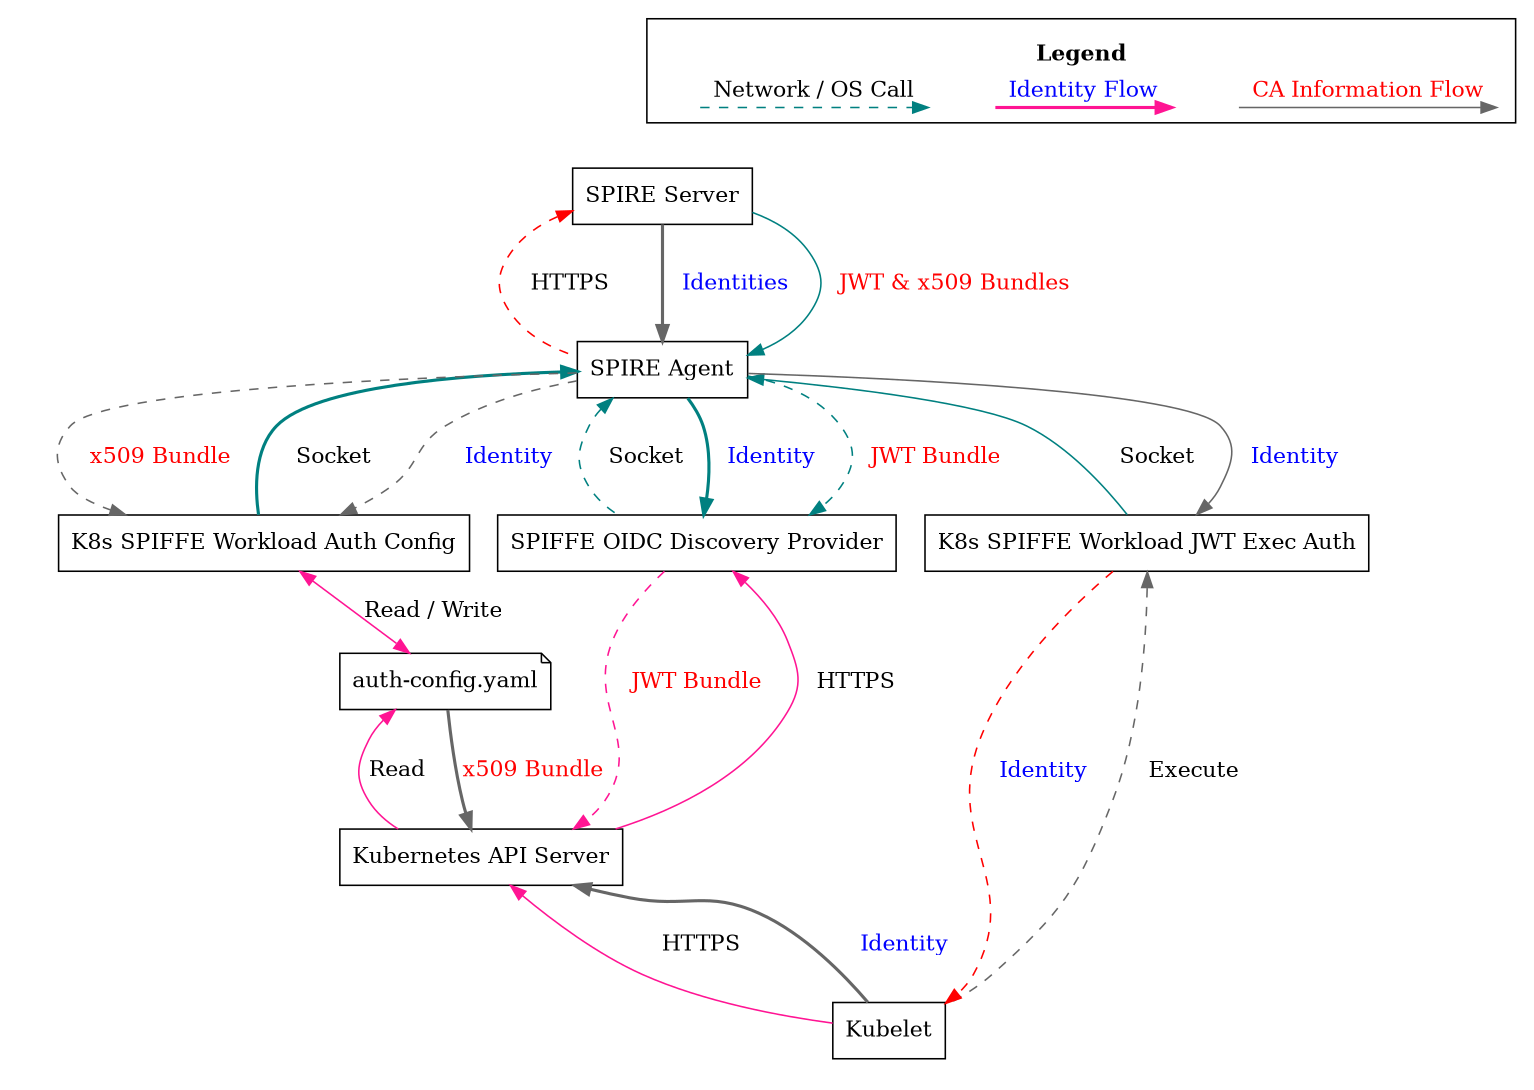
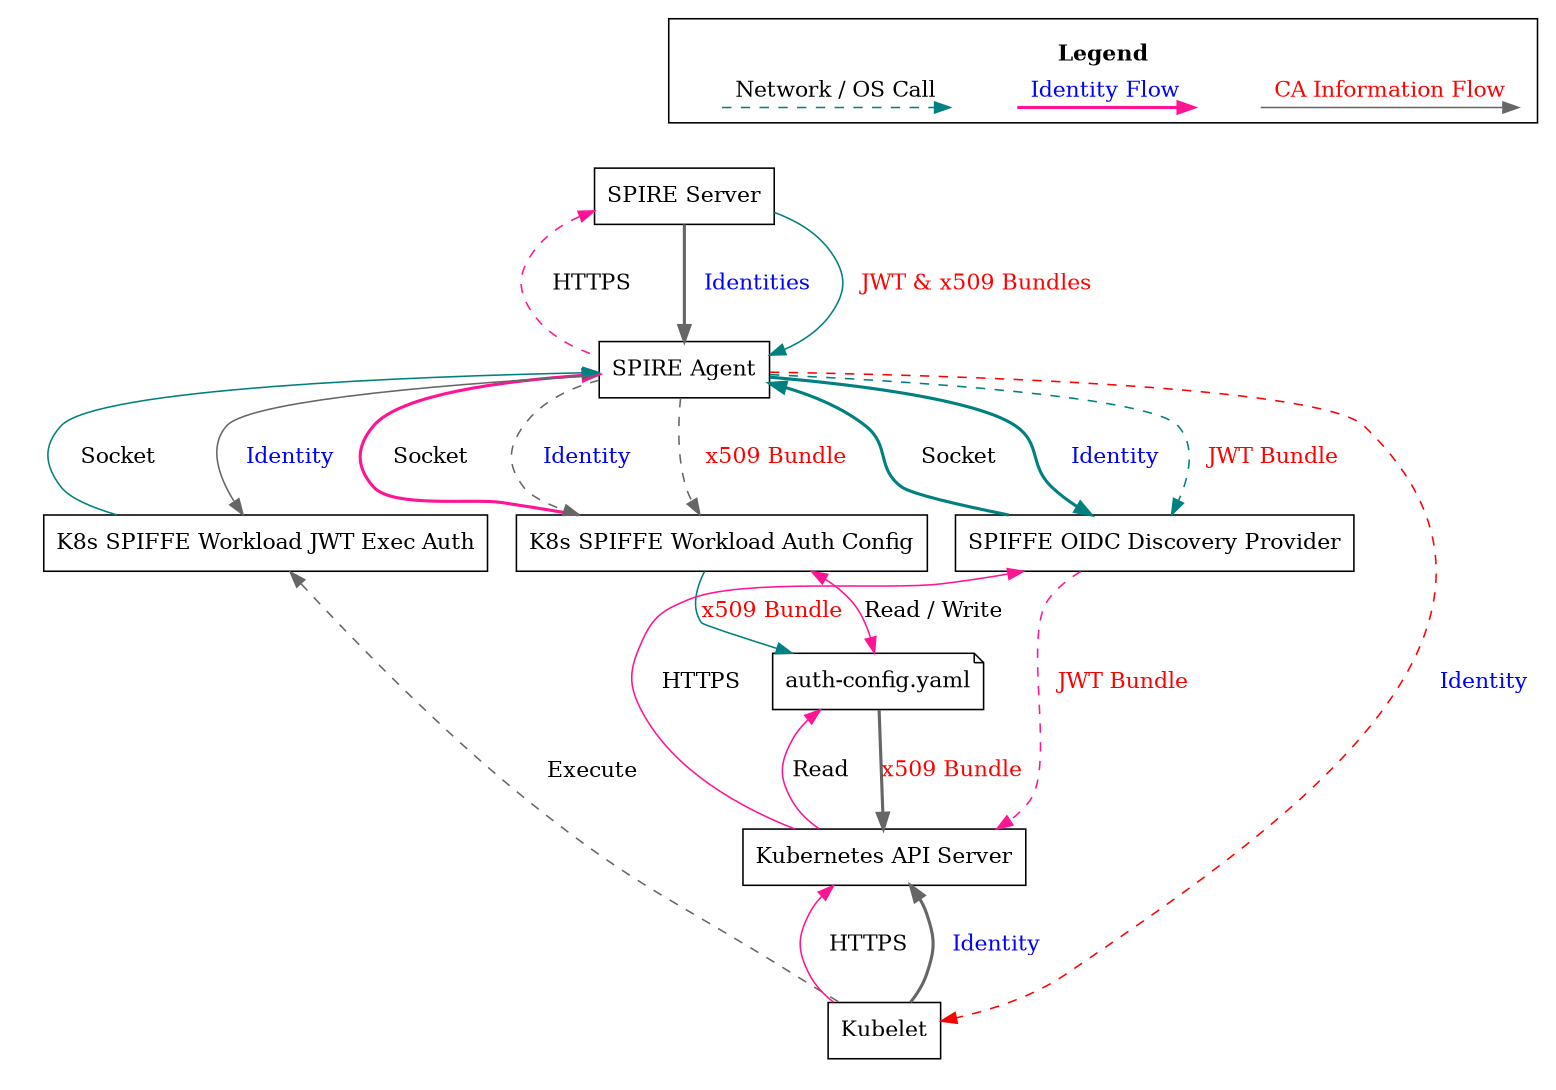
edge "SPIRE Agent" -> "SPIRE Server": color red -> deeppink
edge "K8s SPIFFE Workload Auth Config" -> "SPIRE Agent": color teal -> deeppink
edge "SPIFFE OIDC Discovery Provider" -> "SPIRE Agent": style dashed -> bold
edge "K8s SPIFFE Workload Auth Config" -> "auth-config.yaml": added, label "x509 Bundle"
edge "K8s SPIFFE Workload JWT Exec Auth" -> "Kubelet": now "SPIRE Agent" -> "Kubelet"
